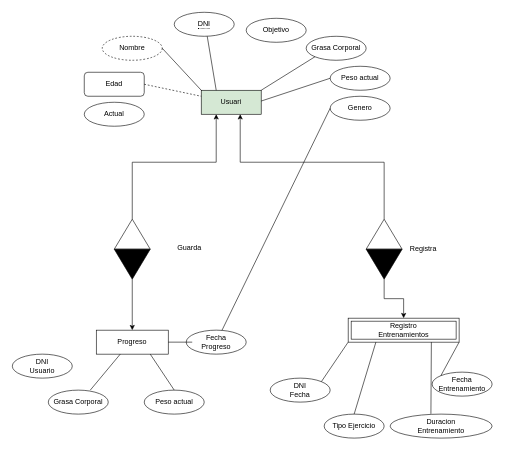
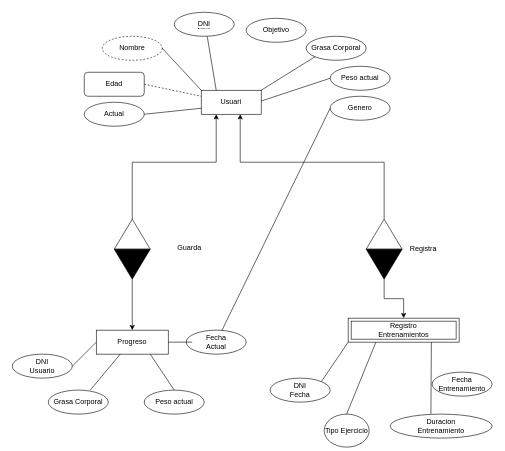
node "Usuari": fillcolor #d5e8d4 -> #ffffff
edge "Usuari" -- "Actual": added
node "Fecha Progreso": label "Fecha Progreso" -> "Fecha Actual"
edge "Progreso" -- "DNI Usuario": added
edge "Registro Entrenamientos" -- "Fecha Entrenamiento": removed
node "Tipo Ejercicio": size 60x24 -> 45x33
